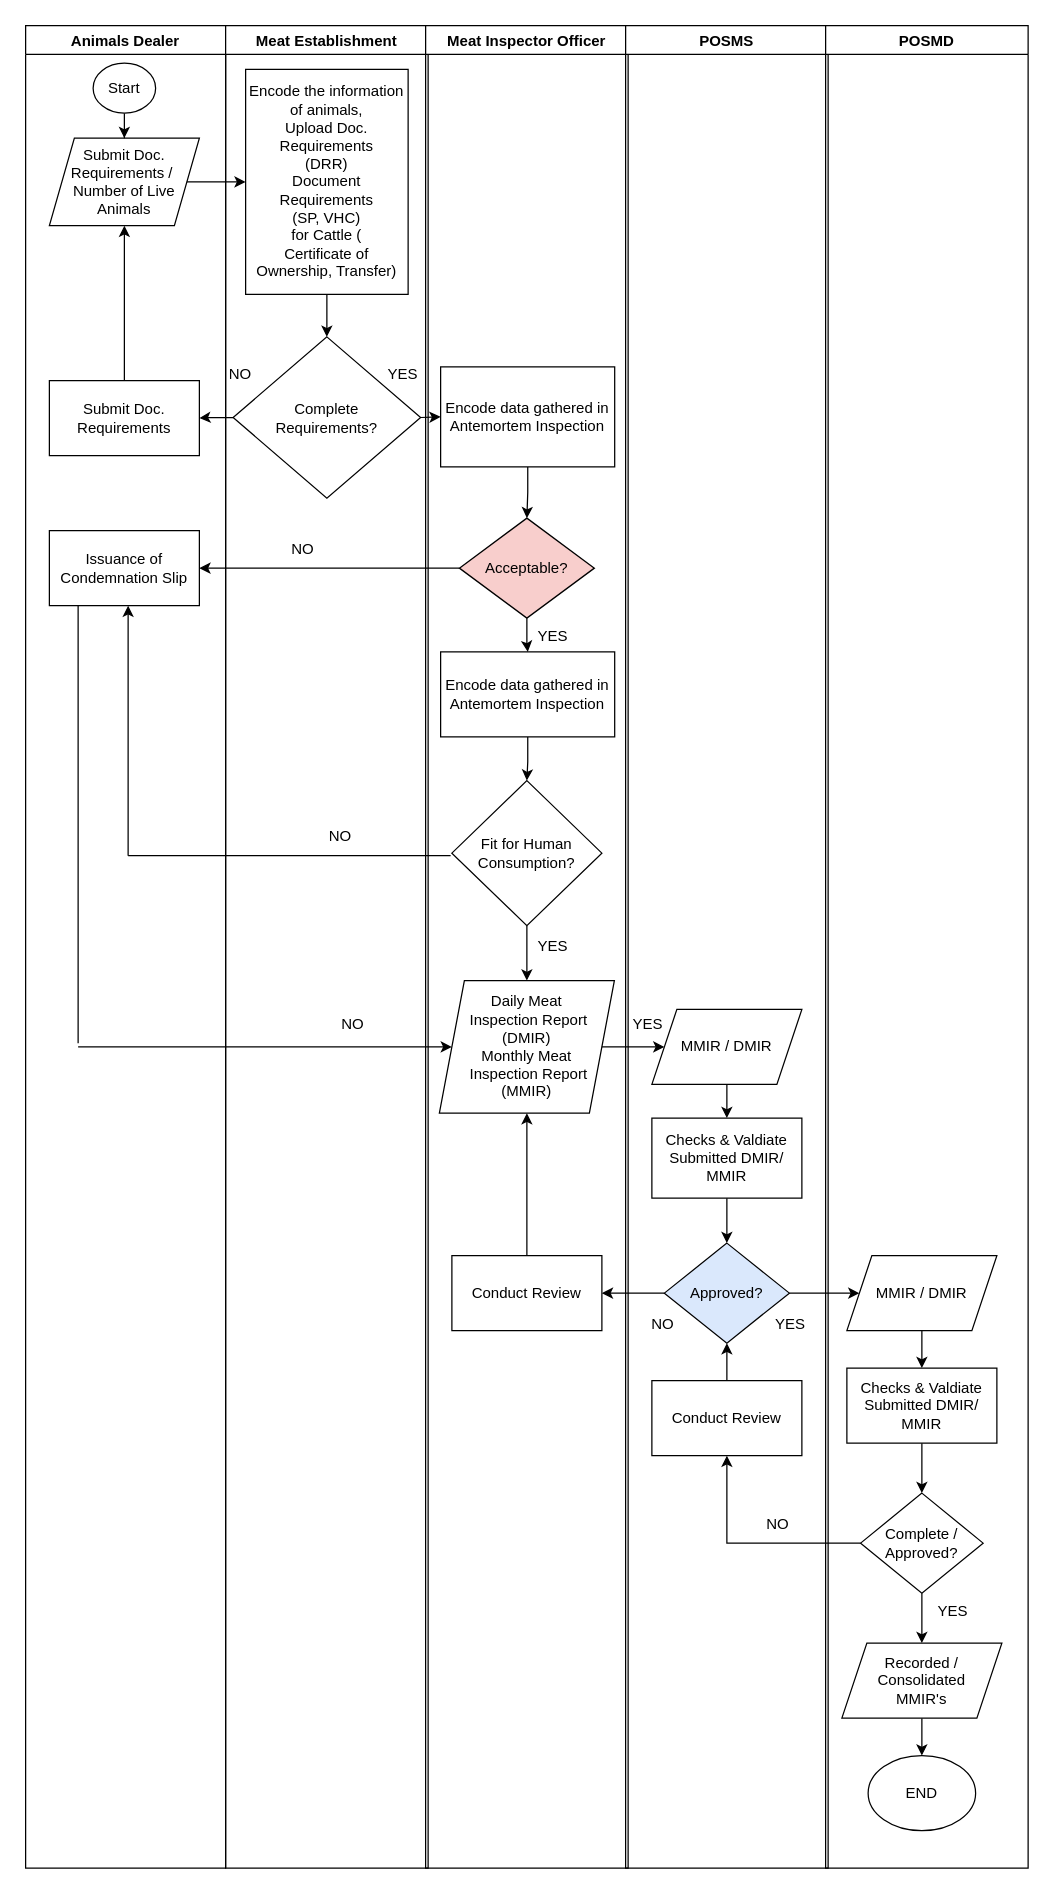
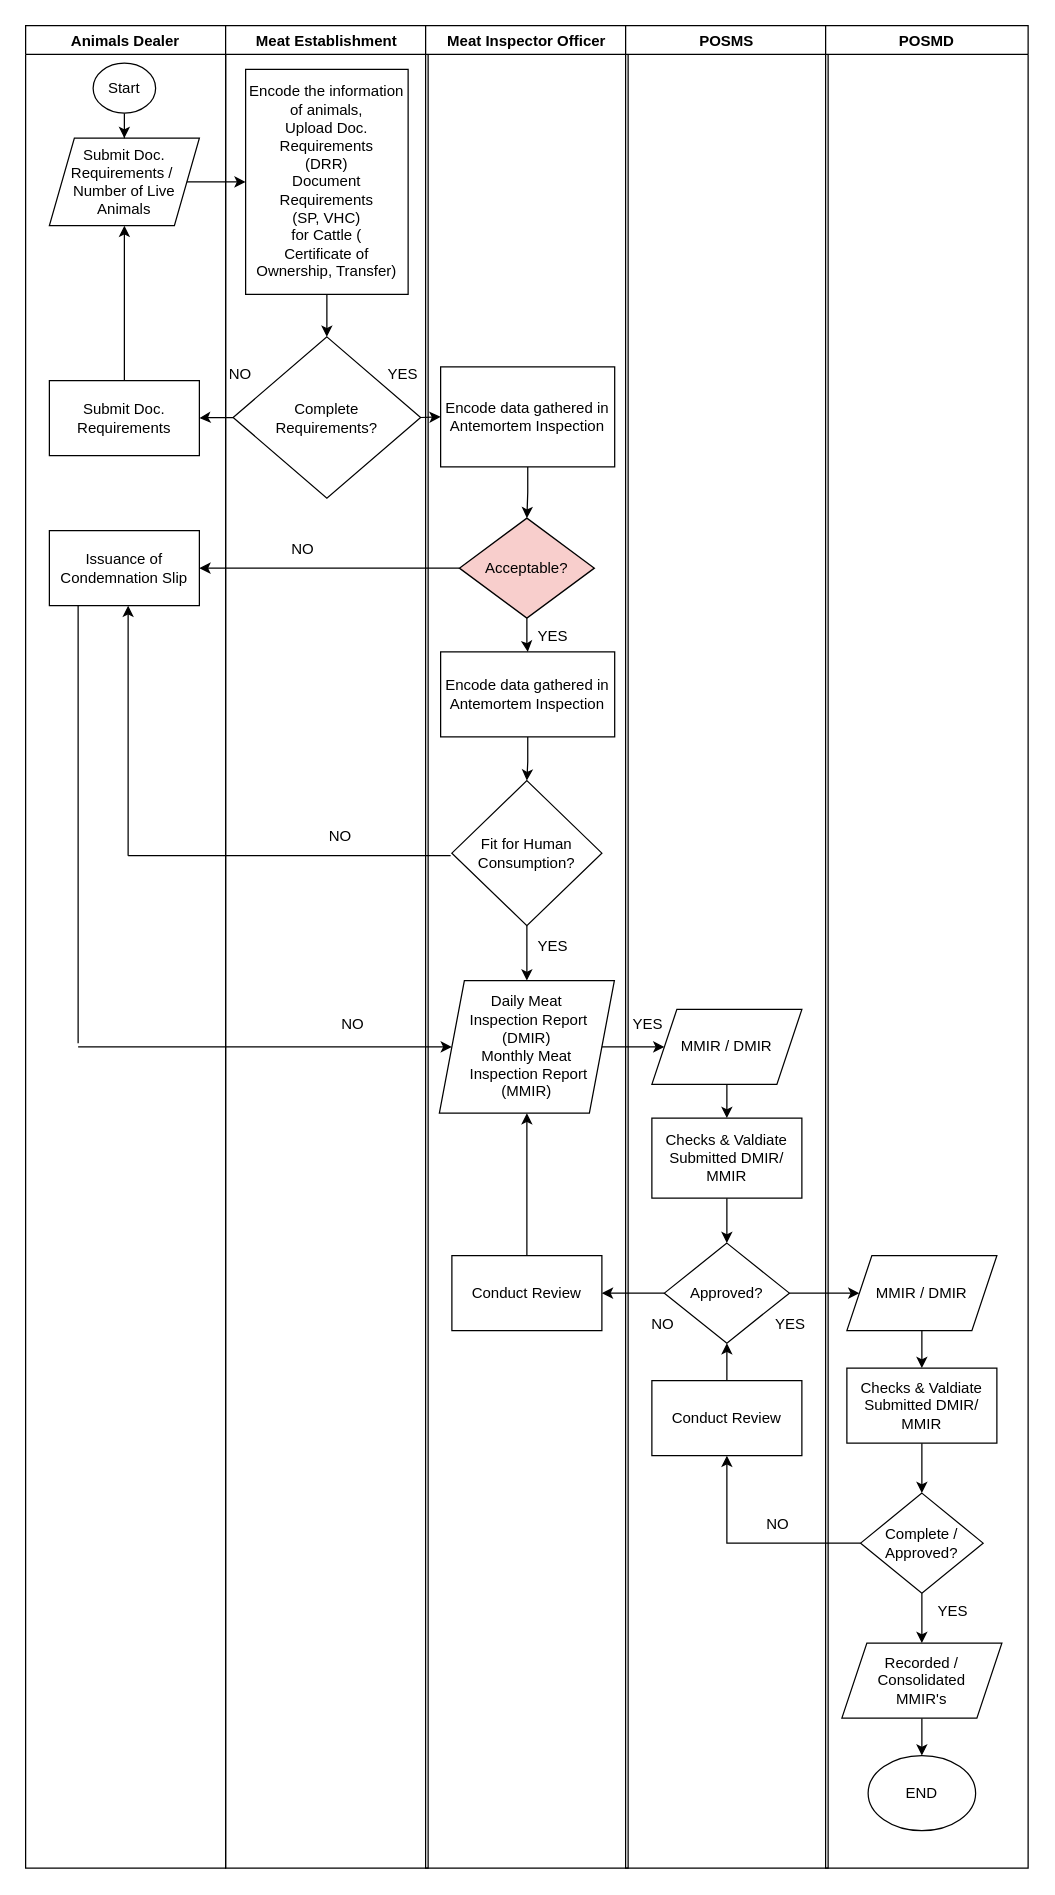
node "Approved?": fillcolor #dae8fc -> #ffffff
